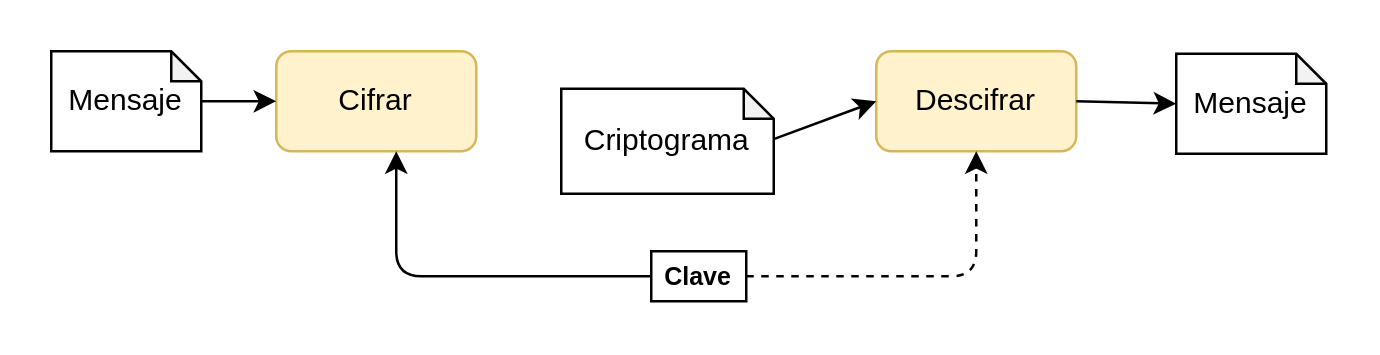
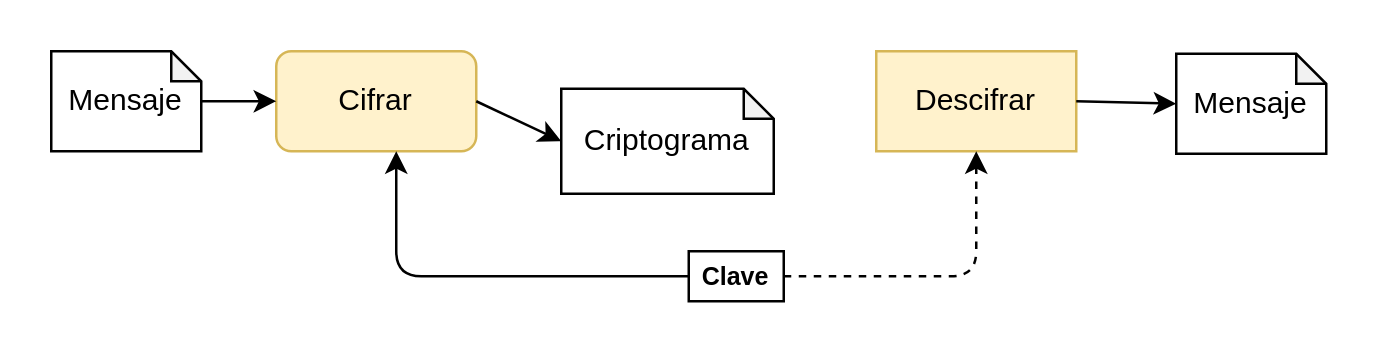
node "Descifrar": shape rounded rectangle -> rectangle
edge "Cifrar" -> "Criptograma": added
edge "Criptograma" -> "Descifrar": removed
node "Clave": moved (699, 276) -> (736, 276)
